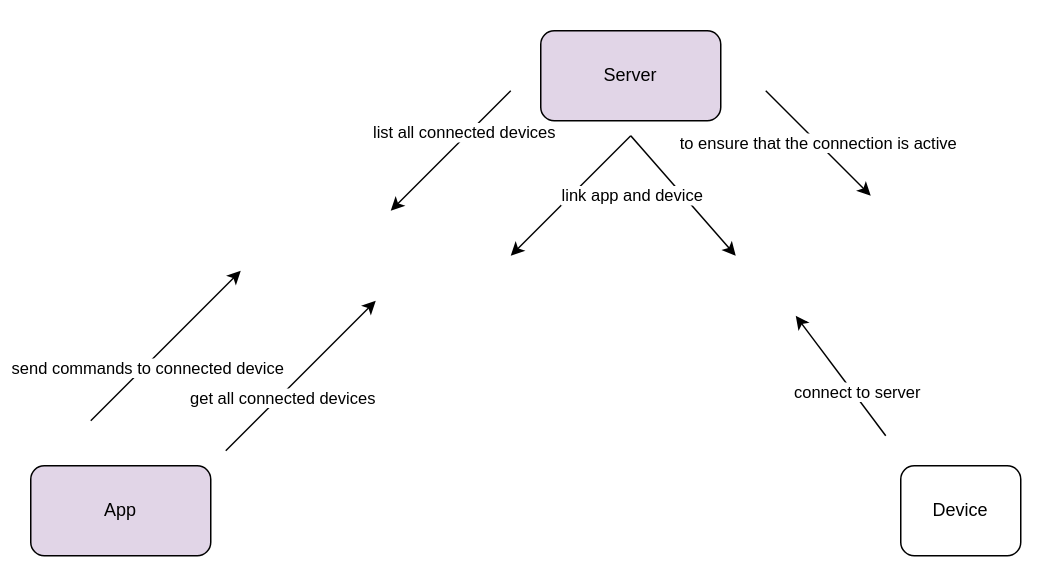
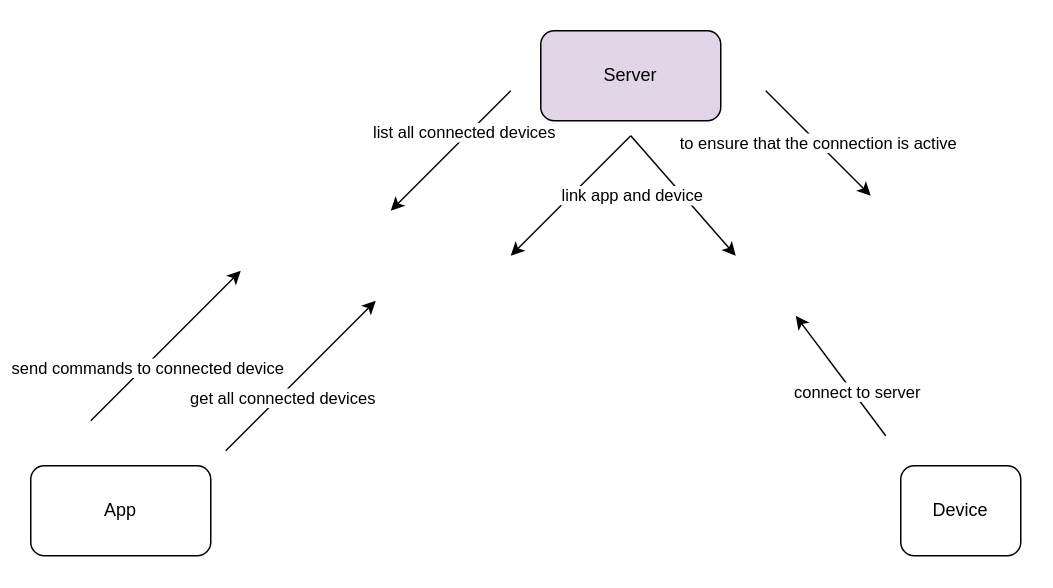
node "App": fillcolor #e1d5e7 -> #ffffff
